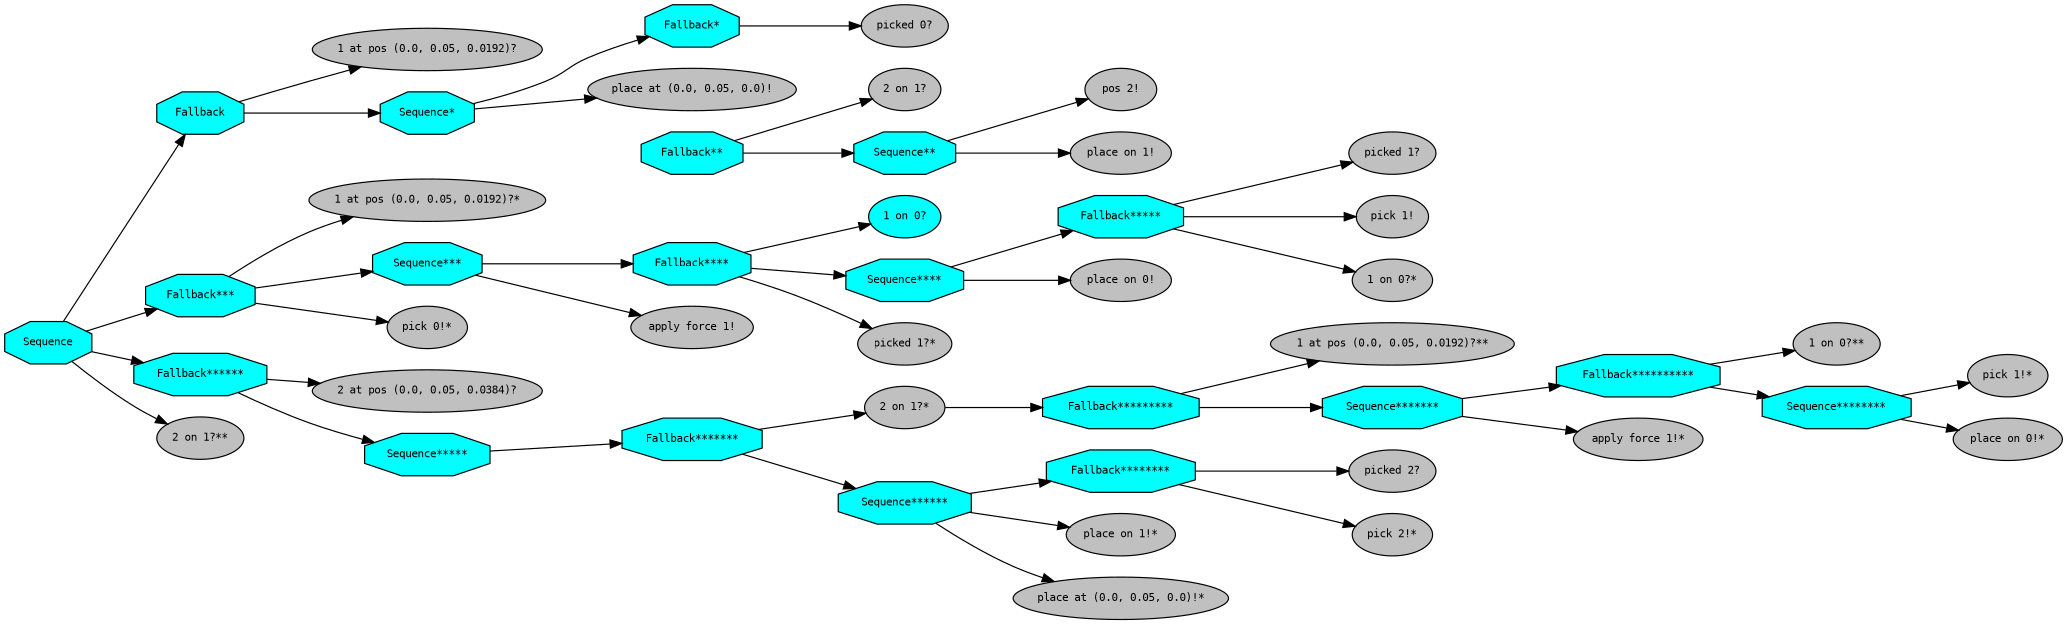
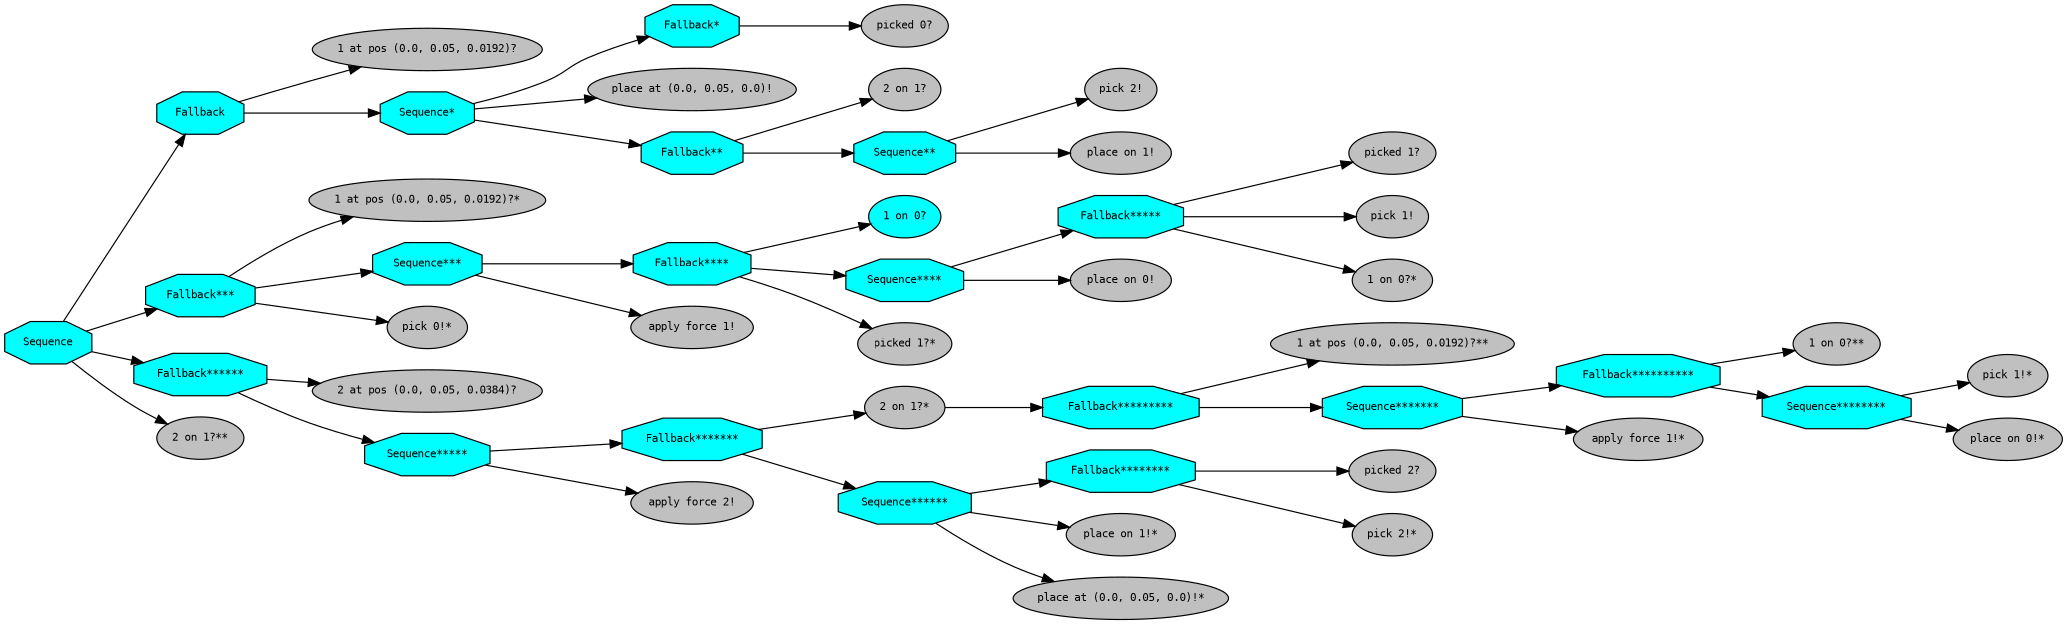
node "pos 2!": label "pos 2!" -> "pick 2!"
edge "Sequence*" -> "Fallback**": added
node "apply force 2!": added
